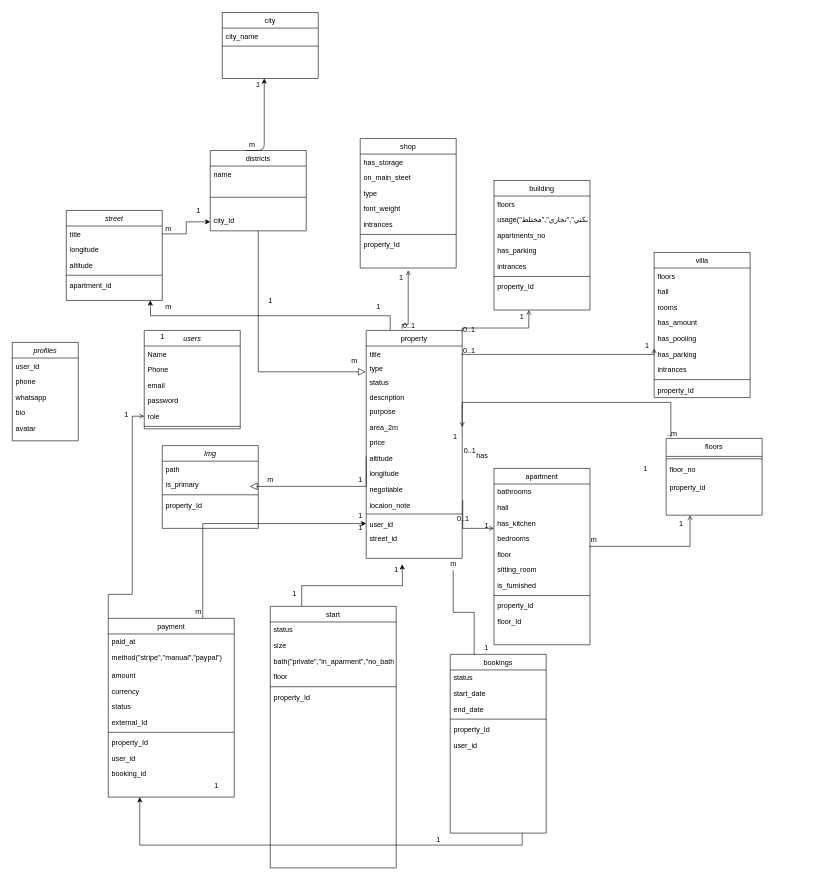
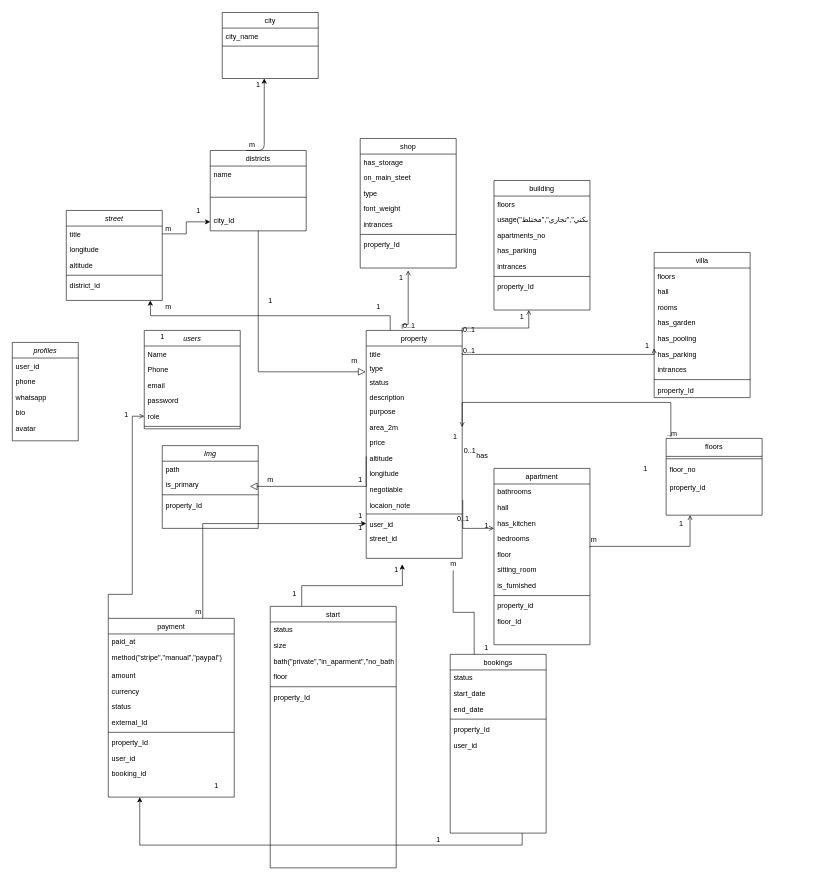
node "apartment_id": label "apartment_id" -> "district_id"
node "has_amount": label "has_amount" -> "has_garden"
